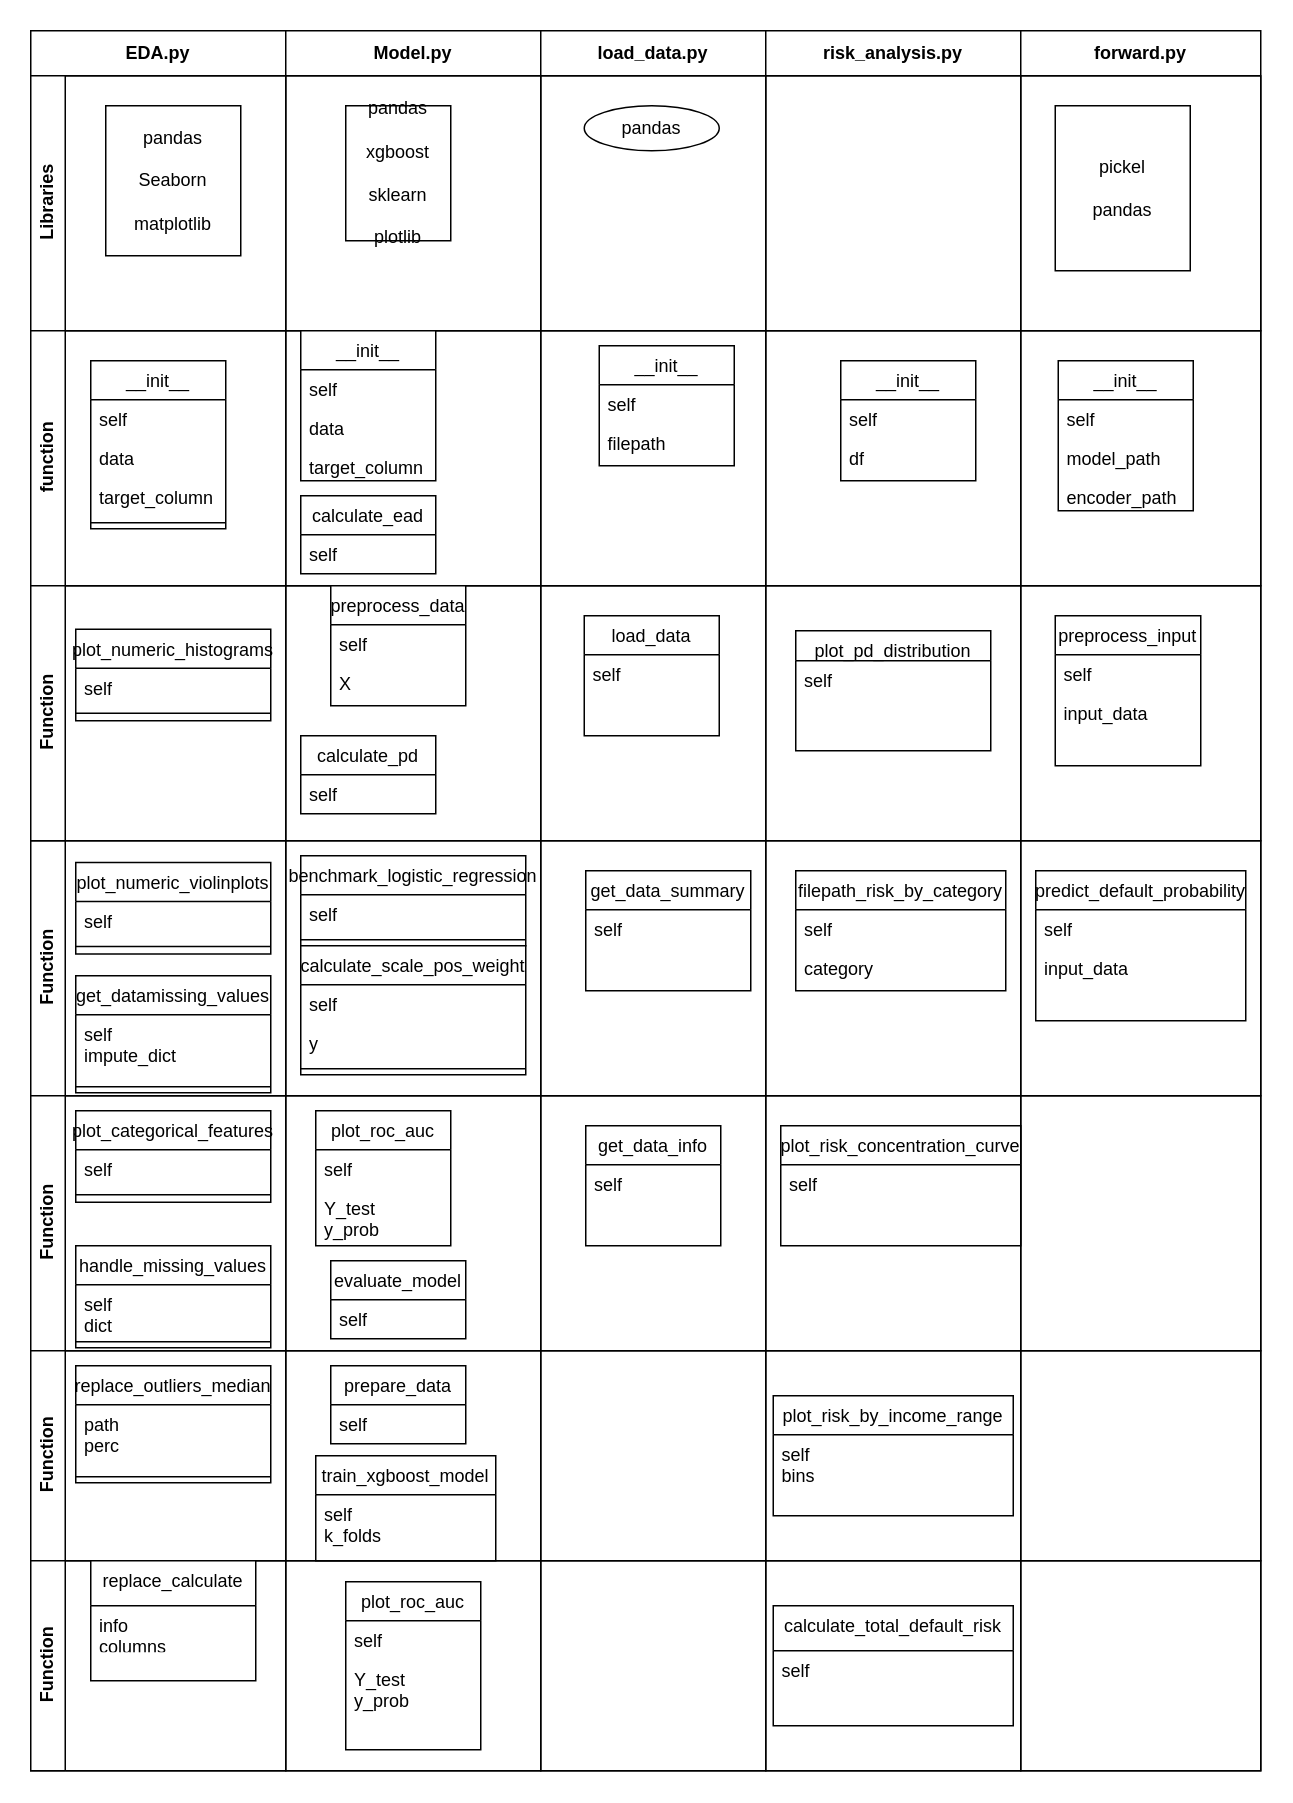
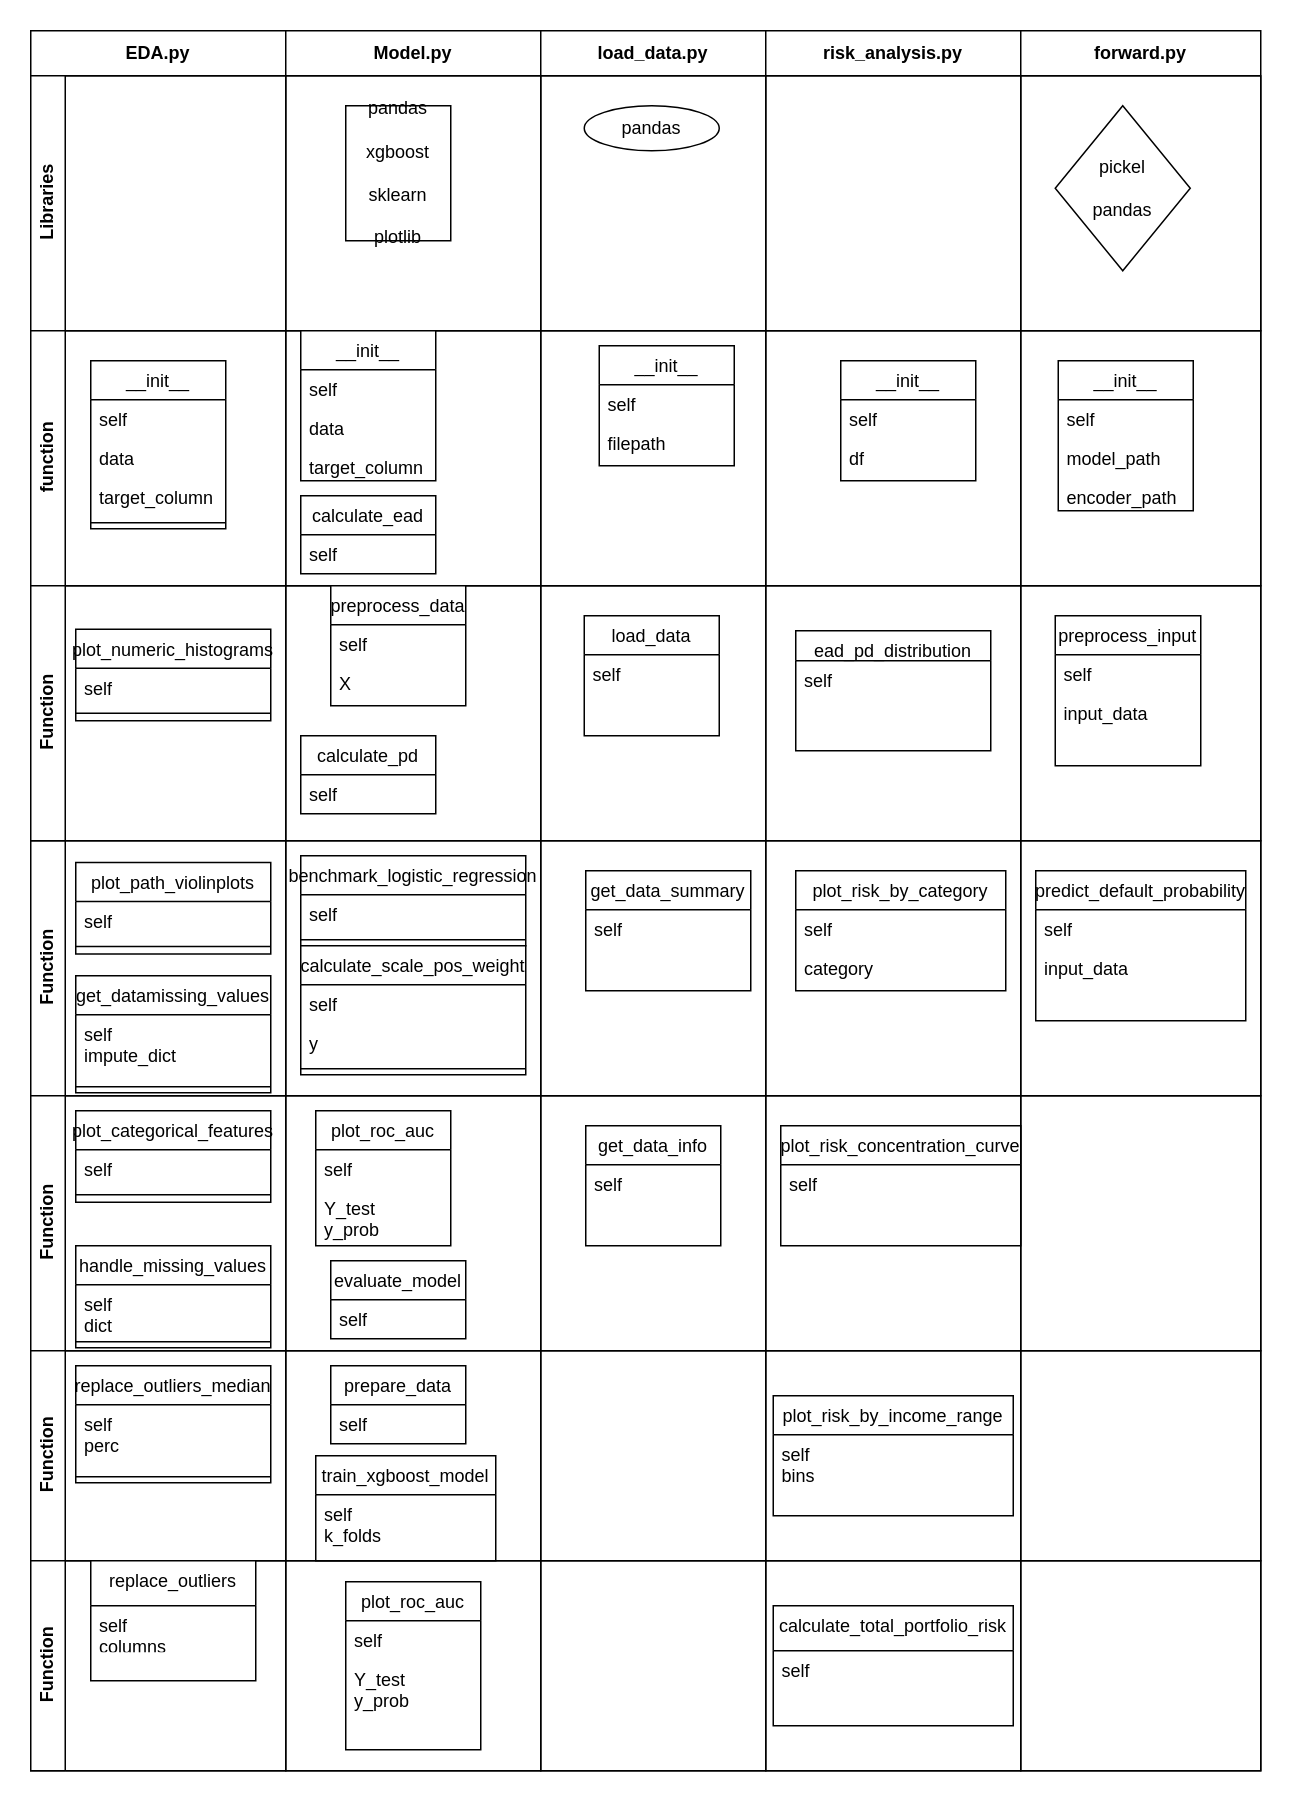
node "pandas Seaborn matplotlib": removed
node "pickel pandas": shape rectangle -> diamond
node "plot_pd_distribution": label "plot_pd_distribution" -> "ead_pd_distribution"
node "plot_numeric_violinplots": label "plot_numeric_violinplots" -> "plot_path_violinplots"
node "filepath_risk_by_category": label "filepath_risk_by_category" -> "plot_risk_by_category"
node "path perc": label "path perc" -> "self perc"
node "replace_calculate": label "replace_calculate" -> "replace_outliers"
node "info columns perc": label "info columns perc" -> "self columns perc"
node "calculate_total_default_risk": label "calculate_total_default_risk" -> "calculate_total_portfolio_risk"
